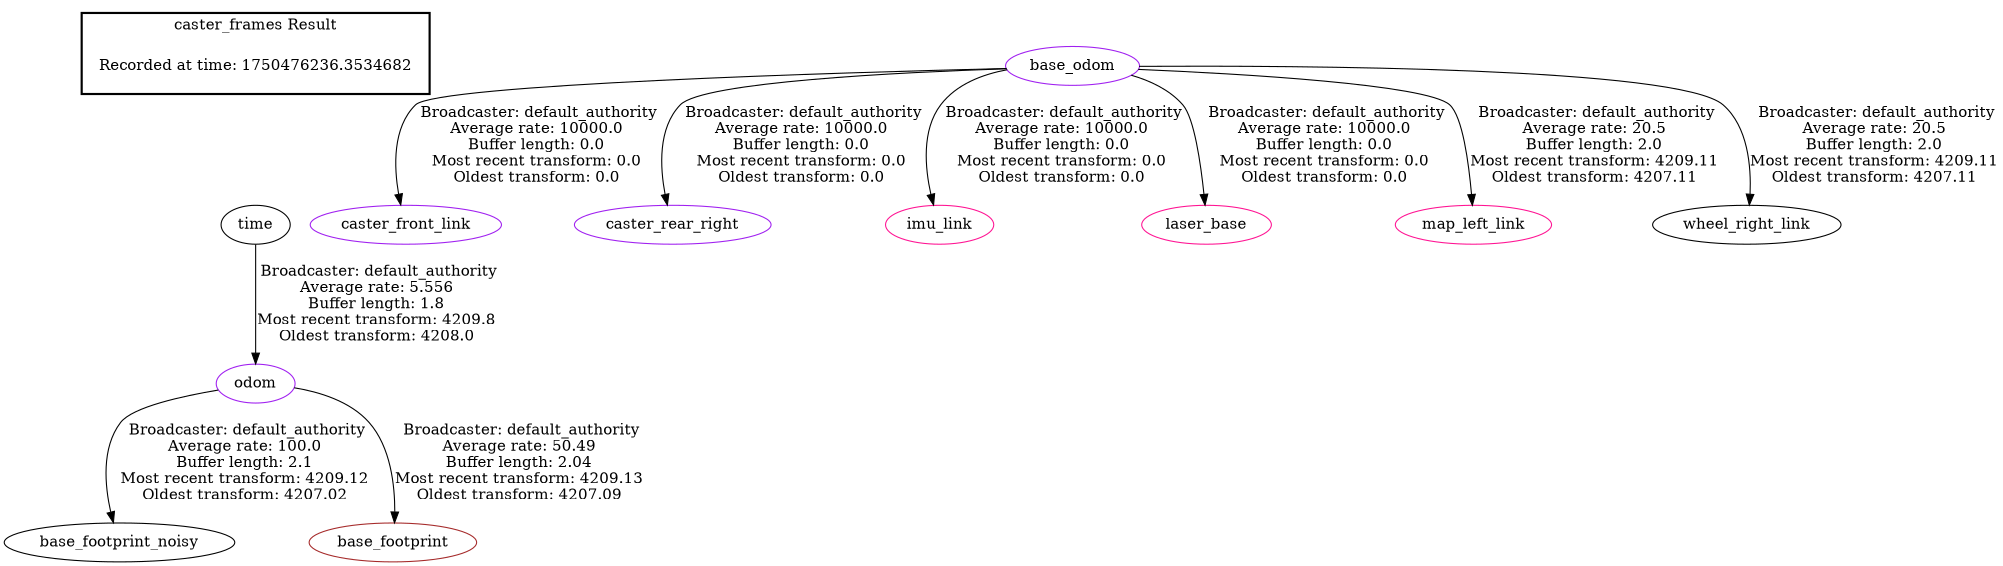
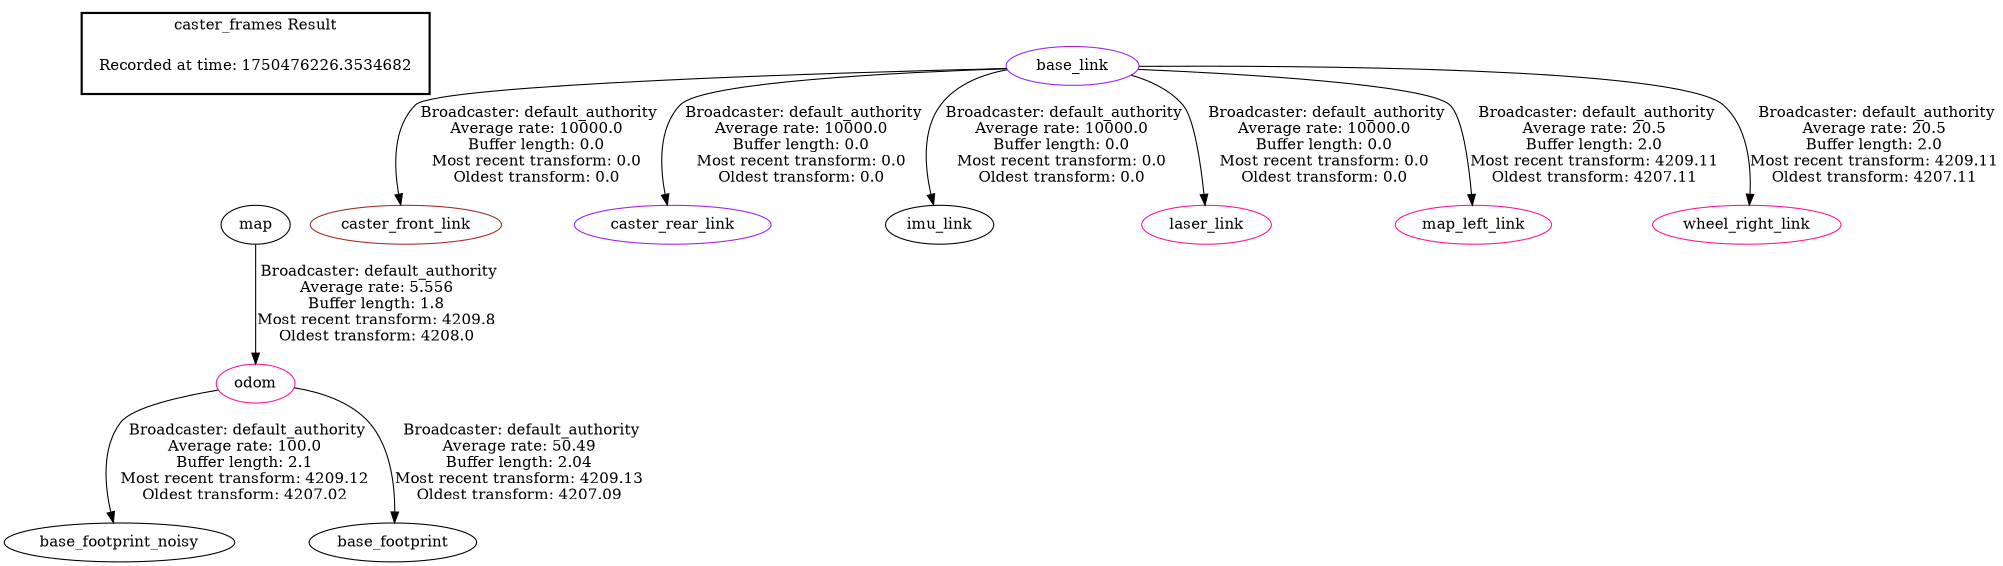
node "Recorded at time: 1750476236.3534682": label "Recorded at time: 1750476236.3534682" -> "Recorded at time: 1750476226.3534682"
node "base_odom": label "base_odom" -> "base_link"
node "time": label "time" -> "map"
node "caster_front_link": color purple -> brown
node "caster_rear_right": label "caster_rear_right" -> "caster_rear_link"
node "imu_link": color deeppink -> black
node "laser_base": label "laser_base" -> "laser_link"
node "wheel_right_link": color black -> deeppink
node "odom": color purple -> deeppink
node "base_footprint": color brown -> black
